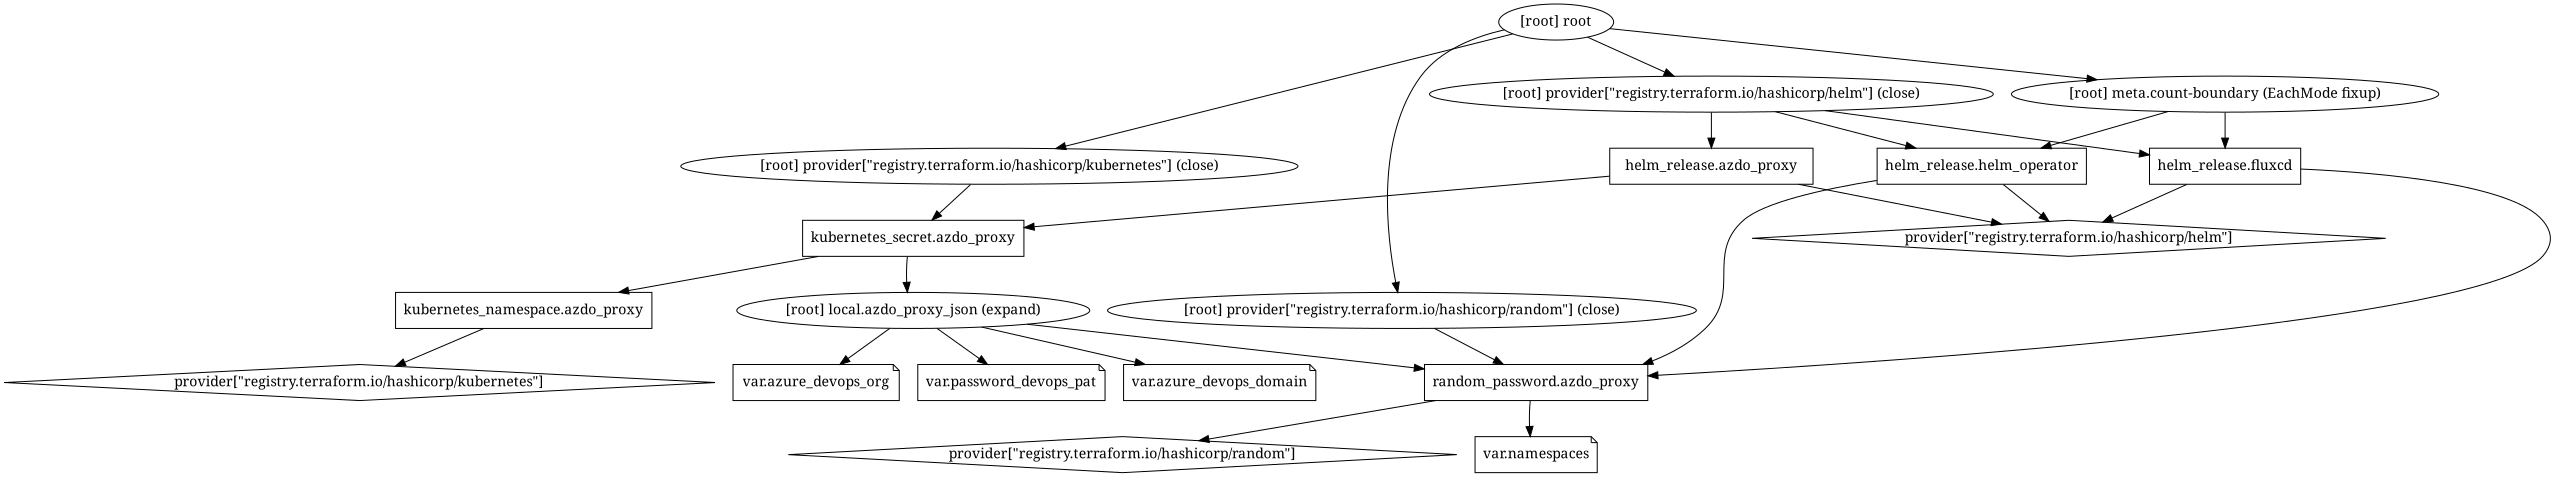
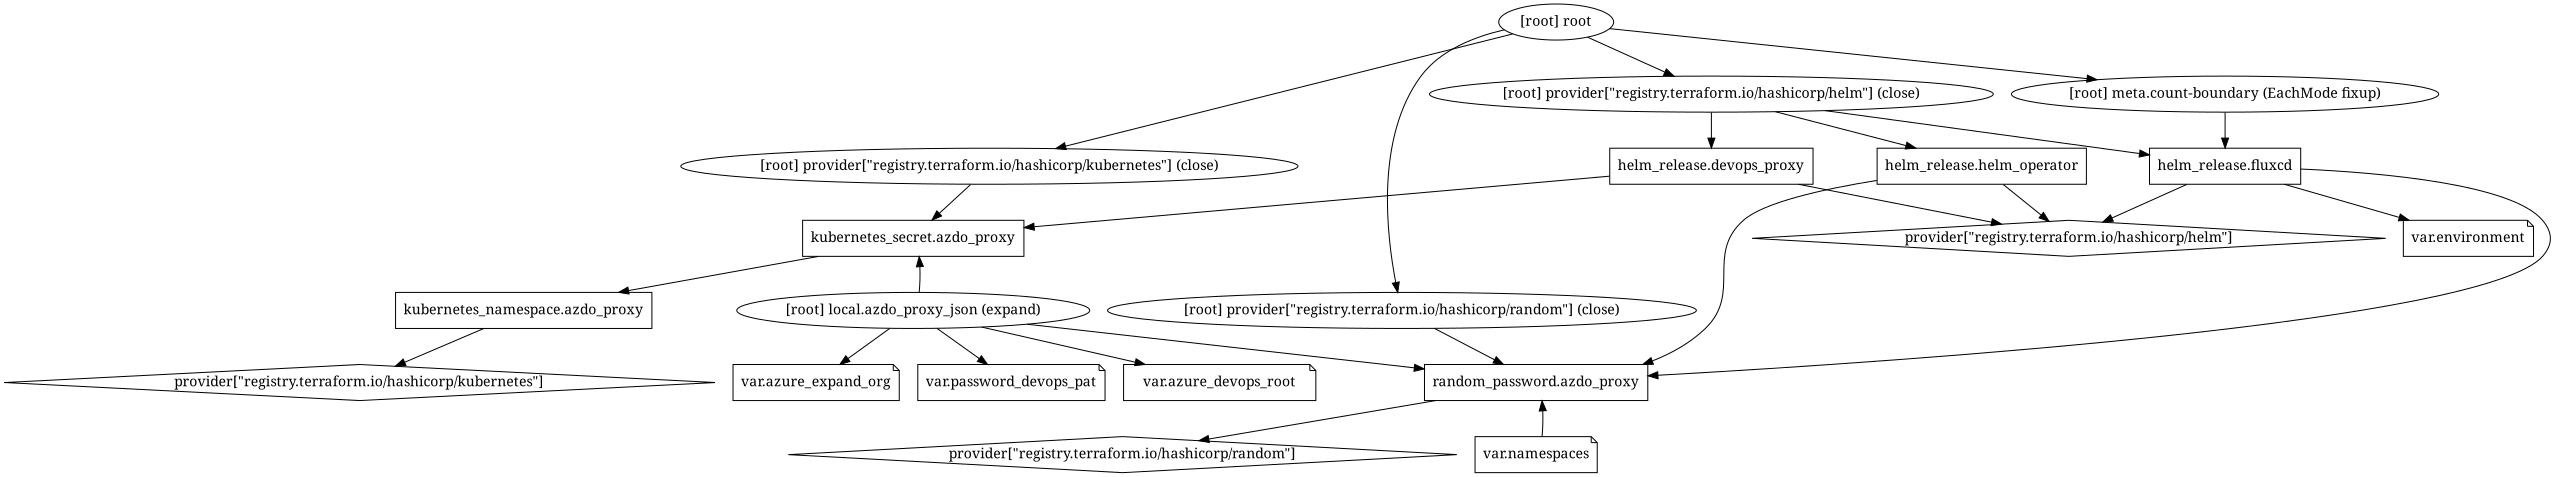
edge "[root] meta.count-boundary (EachMode fixup)" -> "helm_release.helm_operator": removed
node "helm_release.azdo_proxy": label "helm_release.azdo_proxy" -> "helm_release.devops_proxy"
node "var.environment": added
edge "kubernetes_secret.azdo_proxy" -> "[root] local.azdo_proxy_json (expand)": reversed
node "var.azure_devops_org": label "var.azure_devops_org" -> "var.azure_expand_org"
node "var.azure_devops_domain": label "var.azure_devops_domain" -> "var.azure_devops_root"
edge "random_password.azdo_proxy" -> "var.namespaces": reversed
